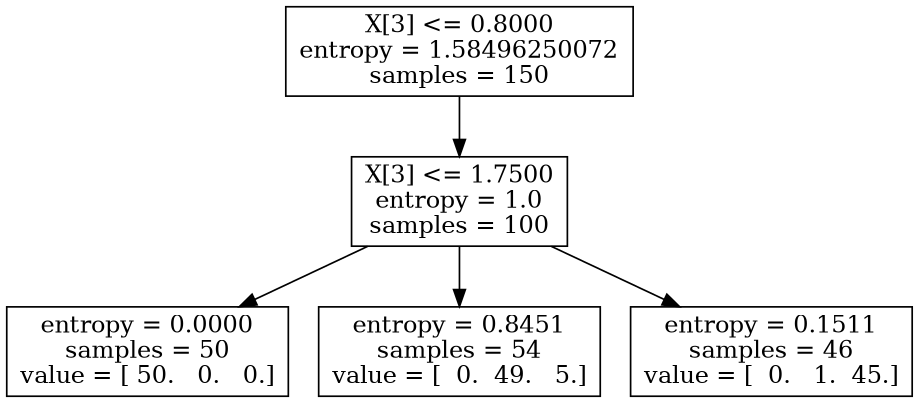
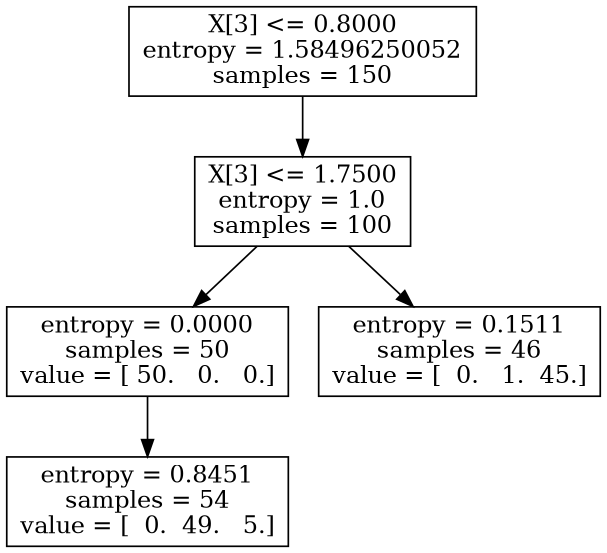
node "X[3] <= 0.8000 entropy = 1.58496250072 samples = 150": label "X[3] <= 0.8000 entropy = 1.58496250072 samples = 150" -> "X[3] <= 0.8000 entropy = 1.58496250052 samples = 150"
edge "X[3] <= 1.7500 entropy = 1.0 samples = 100" -> "entropy = 0.8451 samples = 54 value = [  0.  49.   5.]": now "entropy = 0.0000 samples = 50 value = [ 50.   0.   0.]" -> "entropy = 0.8451 samples = 54 value = [  0.  49.   5.]"
